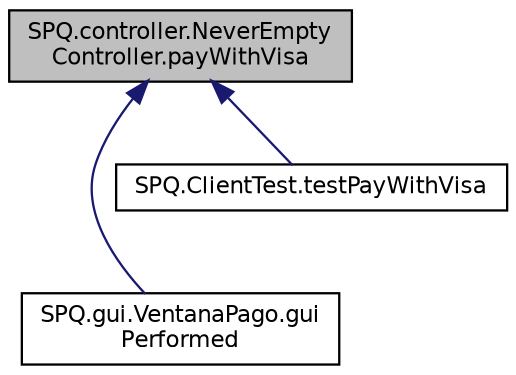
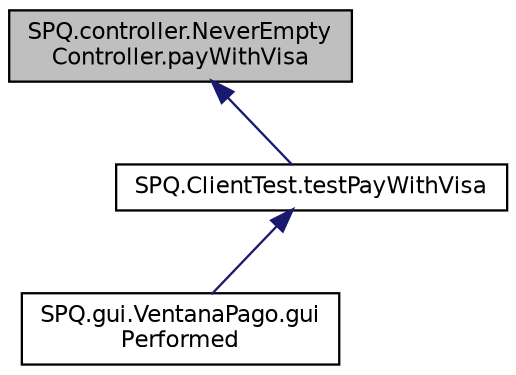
edge "SPQ.gui.VentanaPago.gui Performed" -> "SPQ.controller.NeverEmpty Controller.payWithVisa": now "SPQ.gui.VentanaPago.gui Performed" -> "SPQ.ClientTest.testPayWithVisa"
